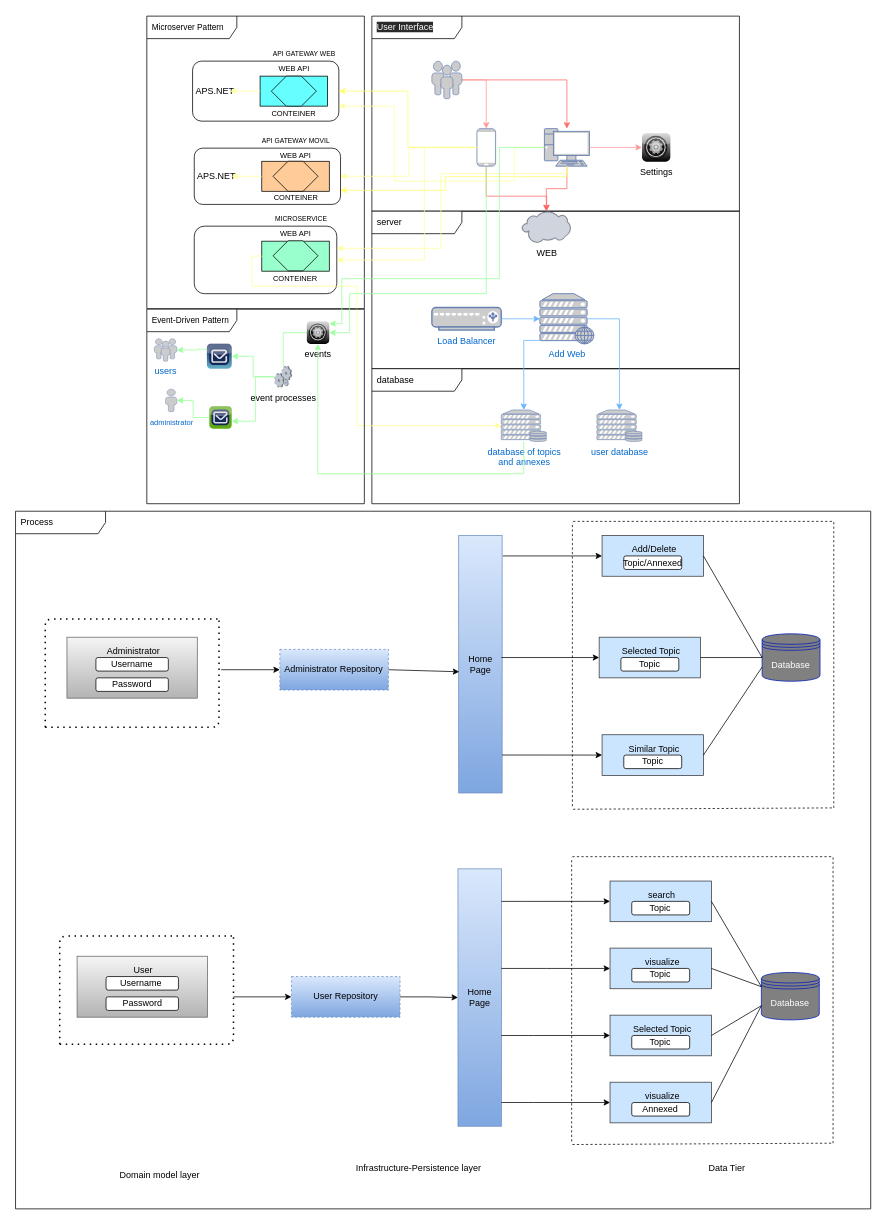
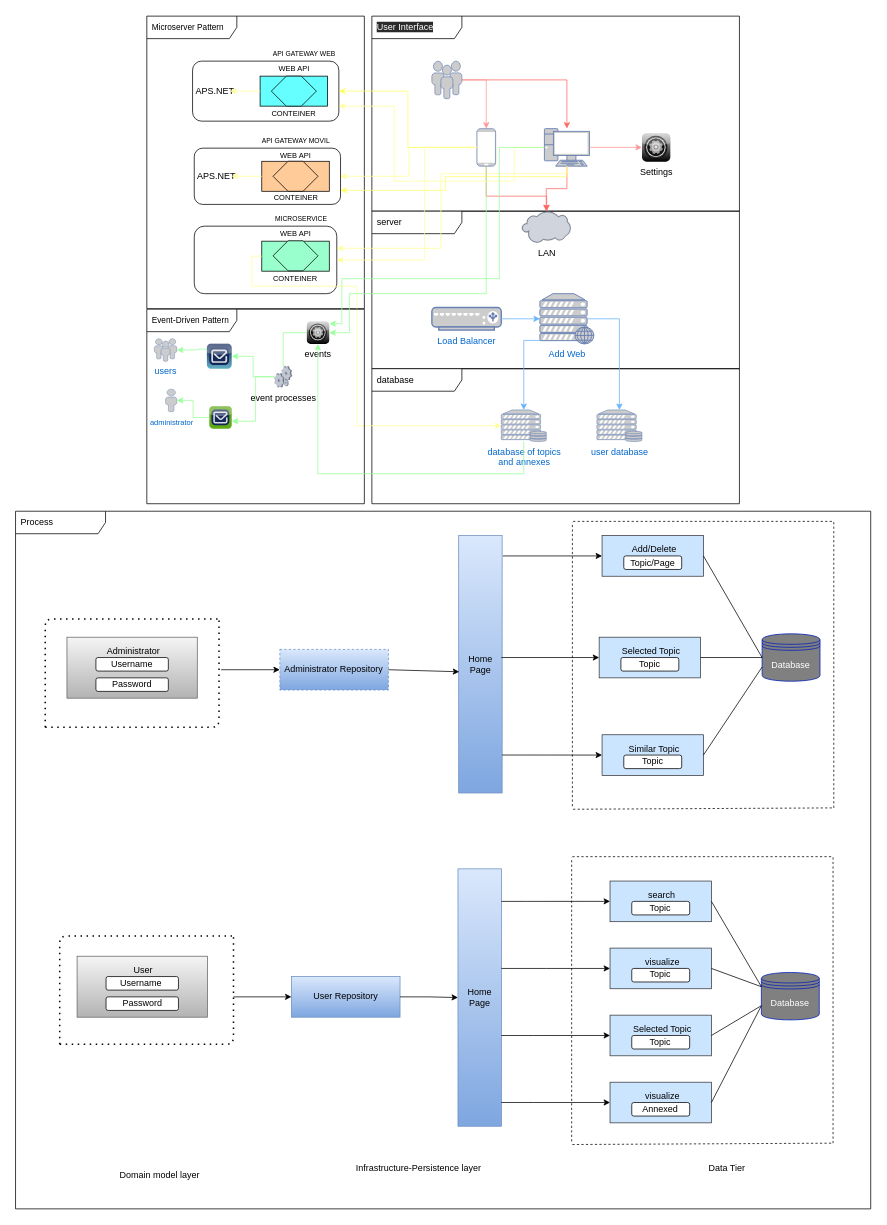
node "WEB": label "WEB" -> "LAN"
node "Topic/Annexed": label "Topic/Annexed" -> "Topic/Page"
node "User Repository": style dashed -> solid
